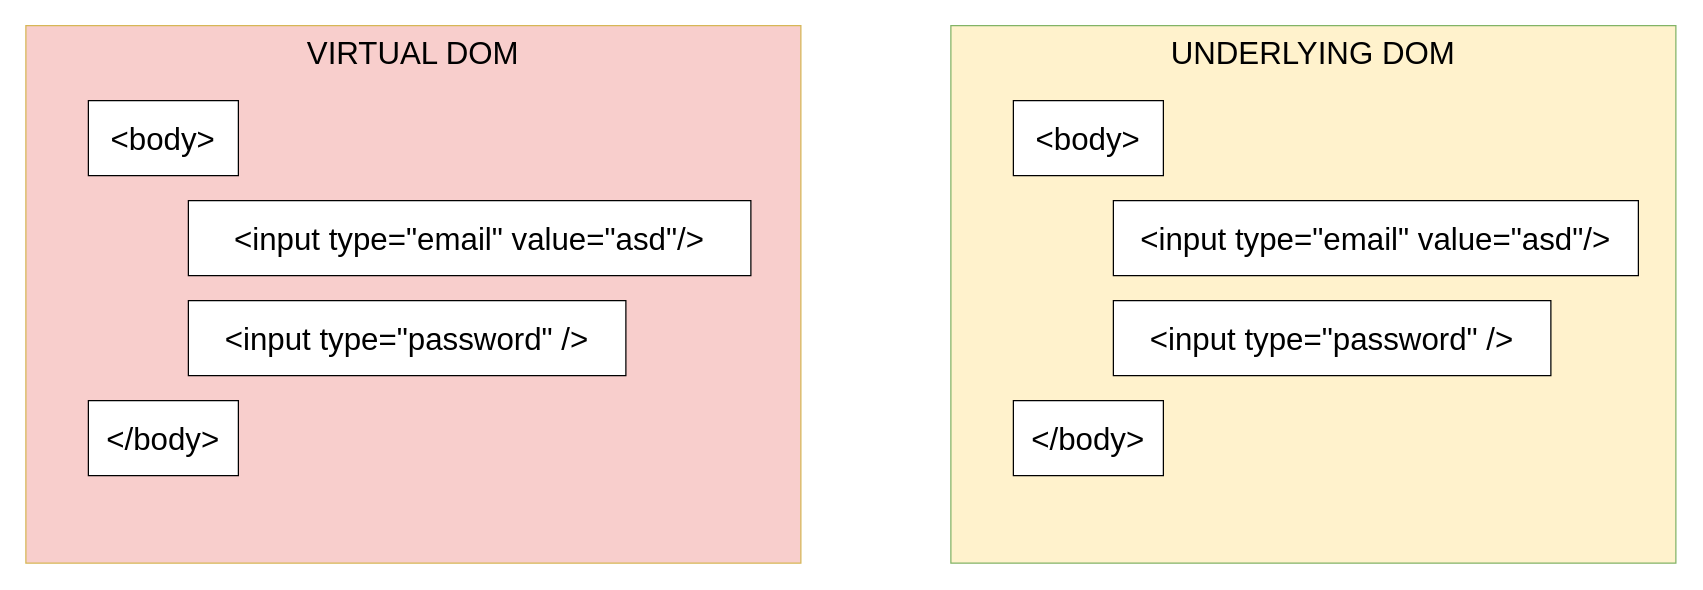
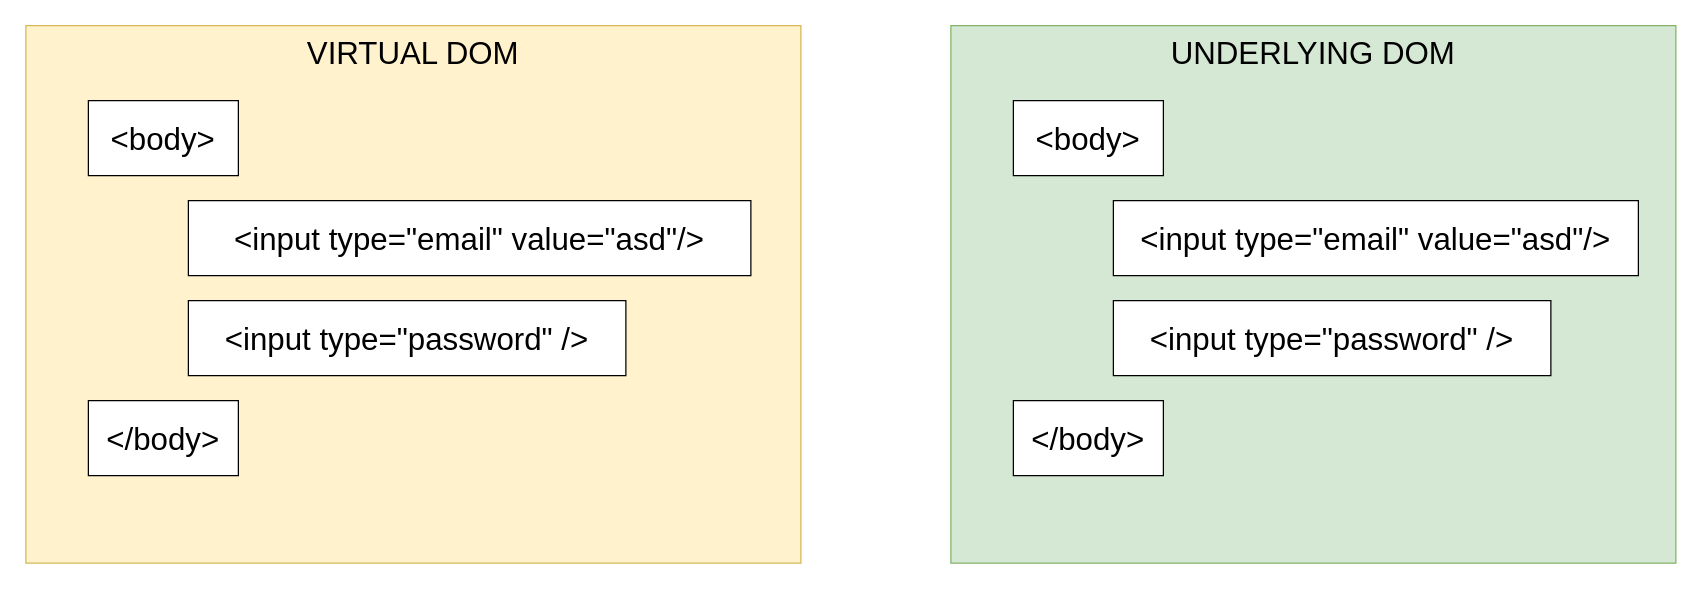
node "VIRTUAL DOM": fillcolor #f8cecc -> #fff2cc
node "UNDERLYING DOM": fillcolor #fff2cc -> #d5e8d4
